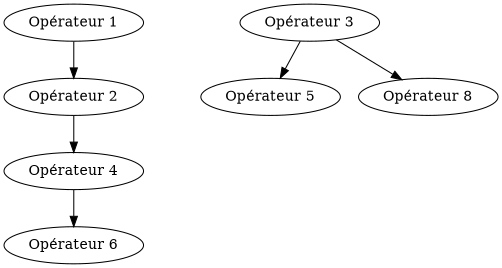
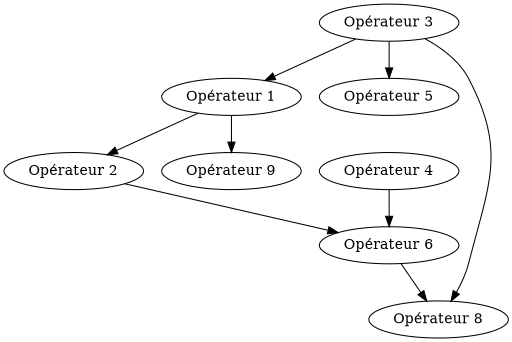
edge "Opérateur 3" -> "Opérateur 1": added
edge "Opérateur 2" -> "Opérateur 4": now "Opérateur 2" -> "Opérateur 6"
node "Opérateur 9": added
edge "Opérateur 6" -> "Opérateur 8": added
